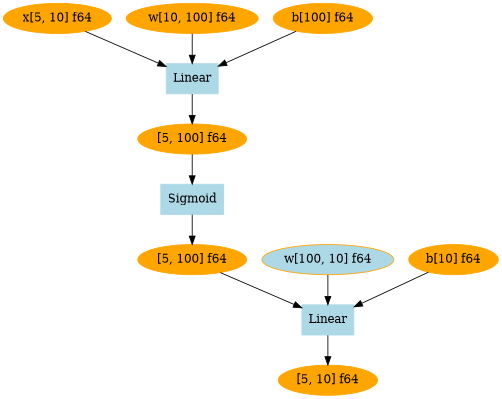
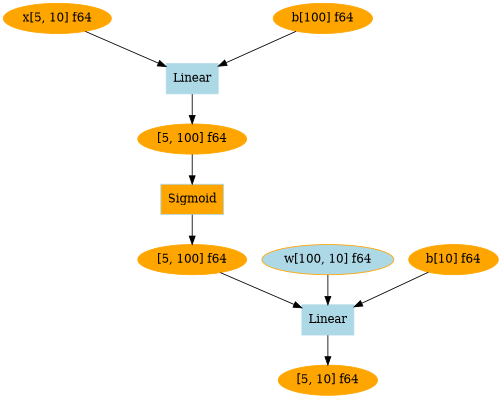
node "w[10, 100] f64": removed
node "Sigmoid": fillcolor lightblue -> orange
